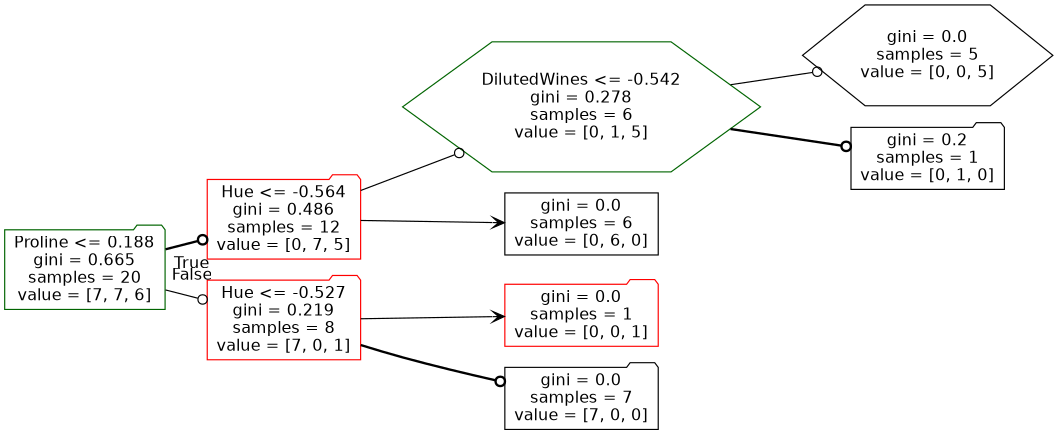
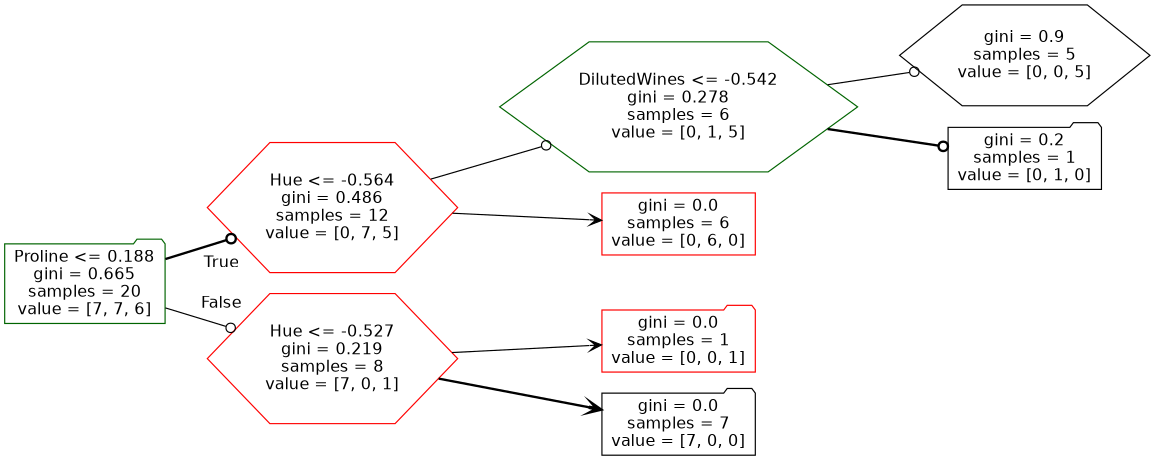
node "gini = 0.0 samples = 5 value = [0, 0, 5]": label "gini = 0.0 samples = 5 value = [0, 0, 5]" -> "gini = 0.9 samples = 5 value = [0, 0, 5]"
node "Hue <= -0.564 gini = 0.486 samples = 12 value = [0, 7, 5]": shape folder -> hexagon
node "gini = 0.0 samples = 6 value = [0, 6, 0]": color black -> red
node "Hue <= -0.527 gini = 0.219 samples = 8 value = [7, 0, 1]": shape folder -> hexagon
edge "Hue <= -0.527 gini = 0.219 samples = 8 value = [7, 0, 1]" -> "gini = 0.0 samples = 7 value = [7, 0, 0]": arrowhead odot -> vee
